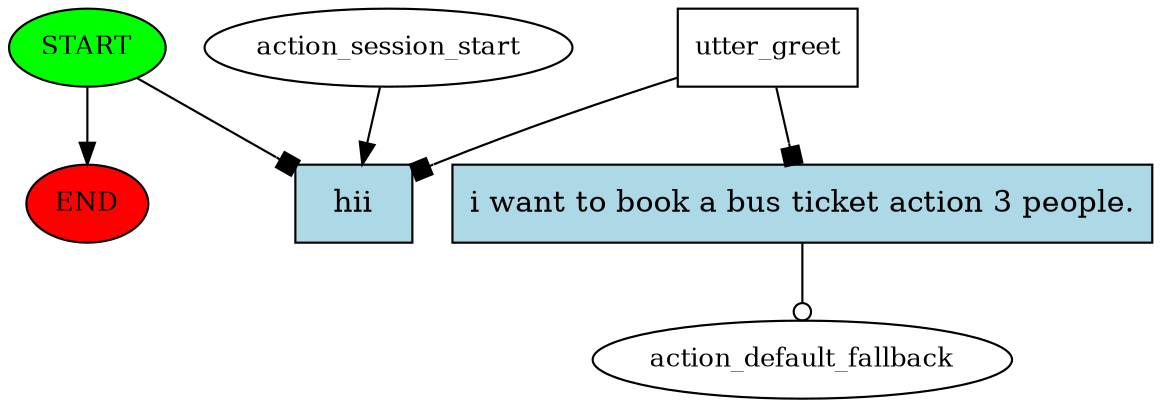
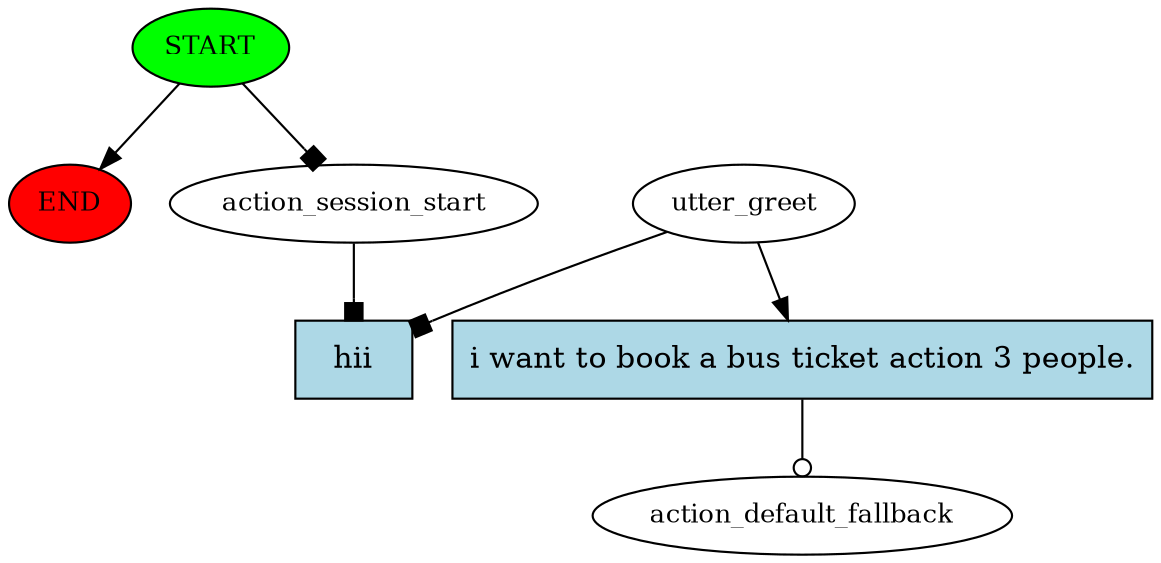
node "utter_greet": shape box -> ellipse
edge "action_session_start" -> "hii": arrowhead normal -> box
edge "utter_greet" -> "i want to book a bus ticket action 3 people.": arrowhead box -> normal
edge "START" -> "hii": now "START" -> "action_session_start"
